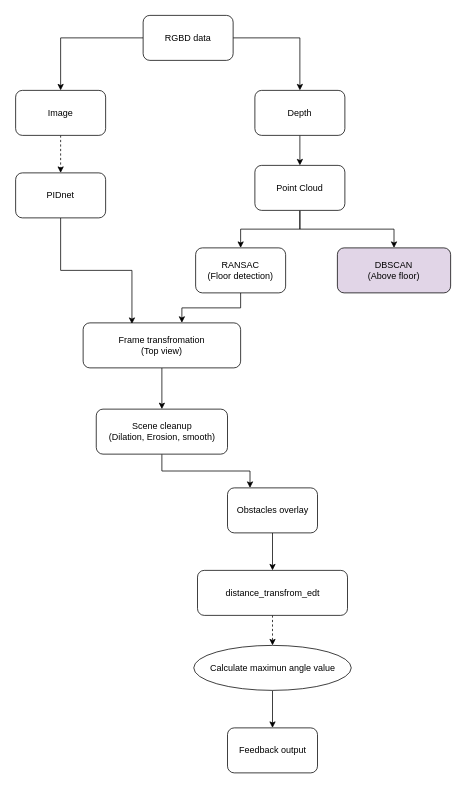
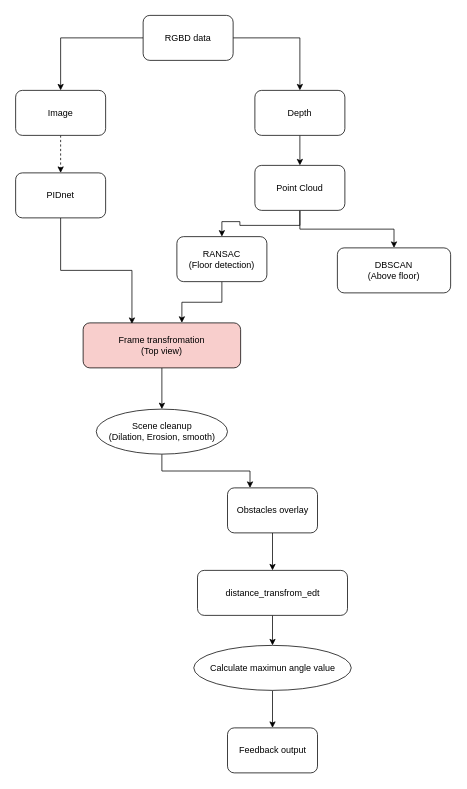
node "RANSAC (Floor detection)": moved (240, 270) -> (222, 259)
node "DBSCAN (Above floor)": fillcolor #e1d5e7 -> #ffffff
node "Frame transfromation (Top view)": fillcolor #ffffff -> #f8cecc
node "Scene cleanup (Dilation, Erosion, smooth)": shape rounded rectangle -> ellipse
edge "distance_transfrom_edt" -> "Calculate maximun angle value": style dashed -> solid
